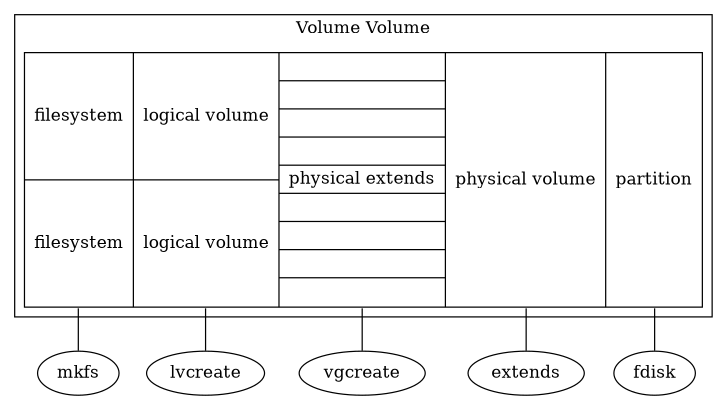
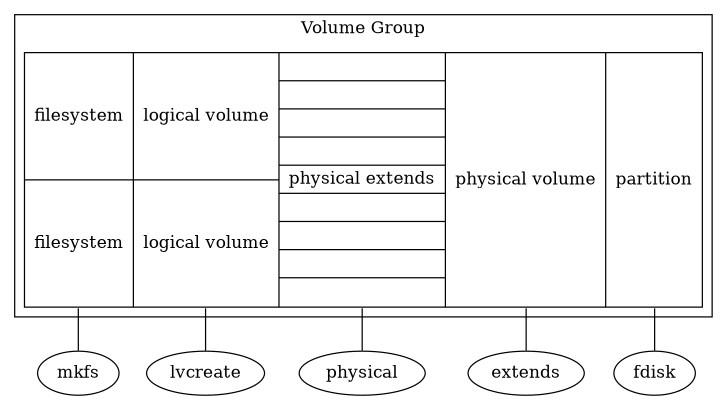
cluster "Volume Volume": label "Volume Volume" -> "Volume Group"
node "vgcreate": label "vgcreate" -> "physical"
